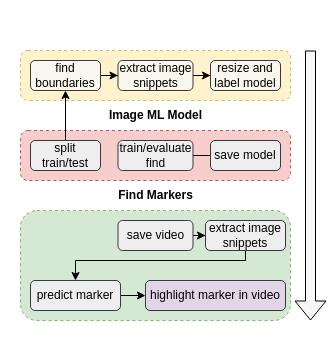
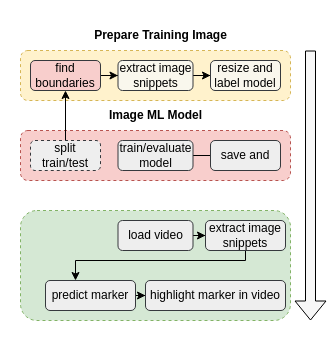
node "Prepare Training Image": added
node "find boundaries": fillcolor #f9f7ed -> #f8cecc
node "split train/test": style solid -> dashed
node "train/evaluate find": label "train/evaluate find" -> "train/evaluate model"
node "save model": label "save model" -> "save and"
node "Find Markers": removed
node "save video": label "save video" -> "load video"
node "predict marker": moved (76, 296) -> (91, 296)
node "highlight marker in video": fillcolor #e1d5e7 -> #eeeeee
